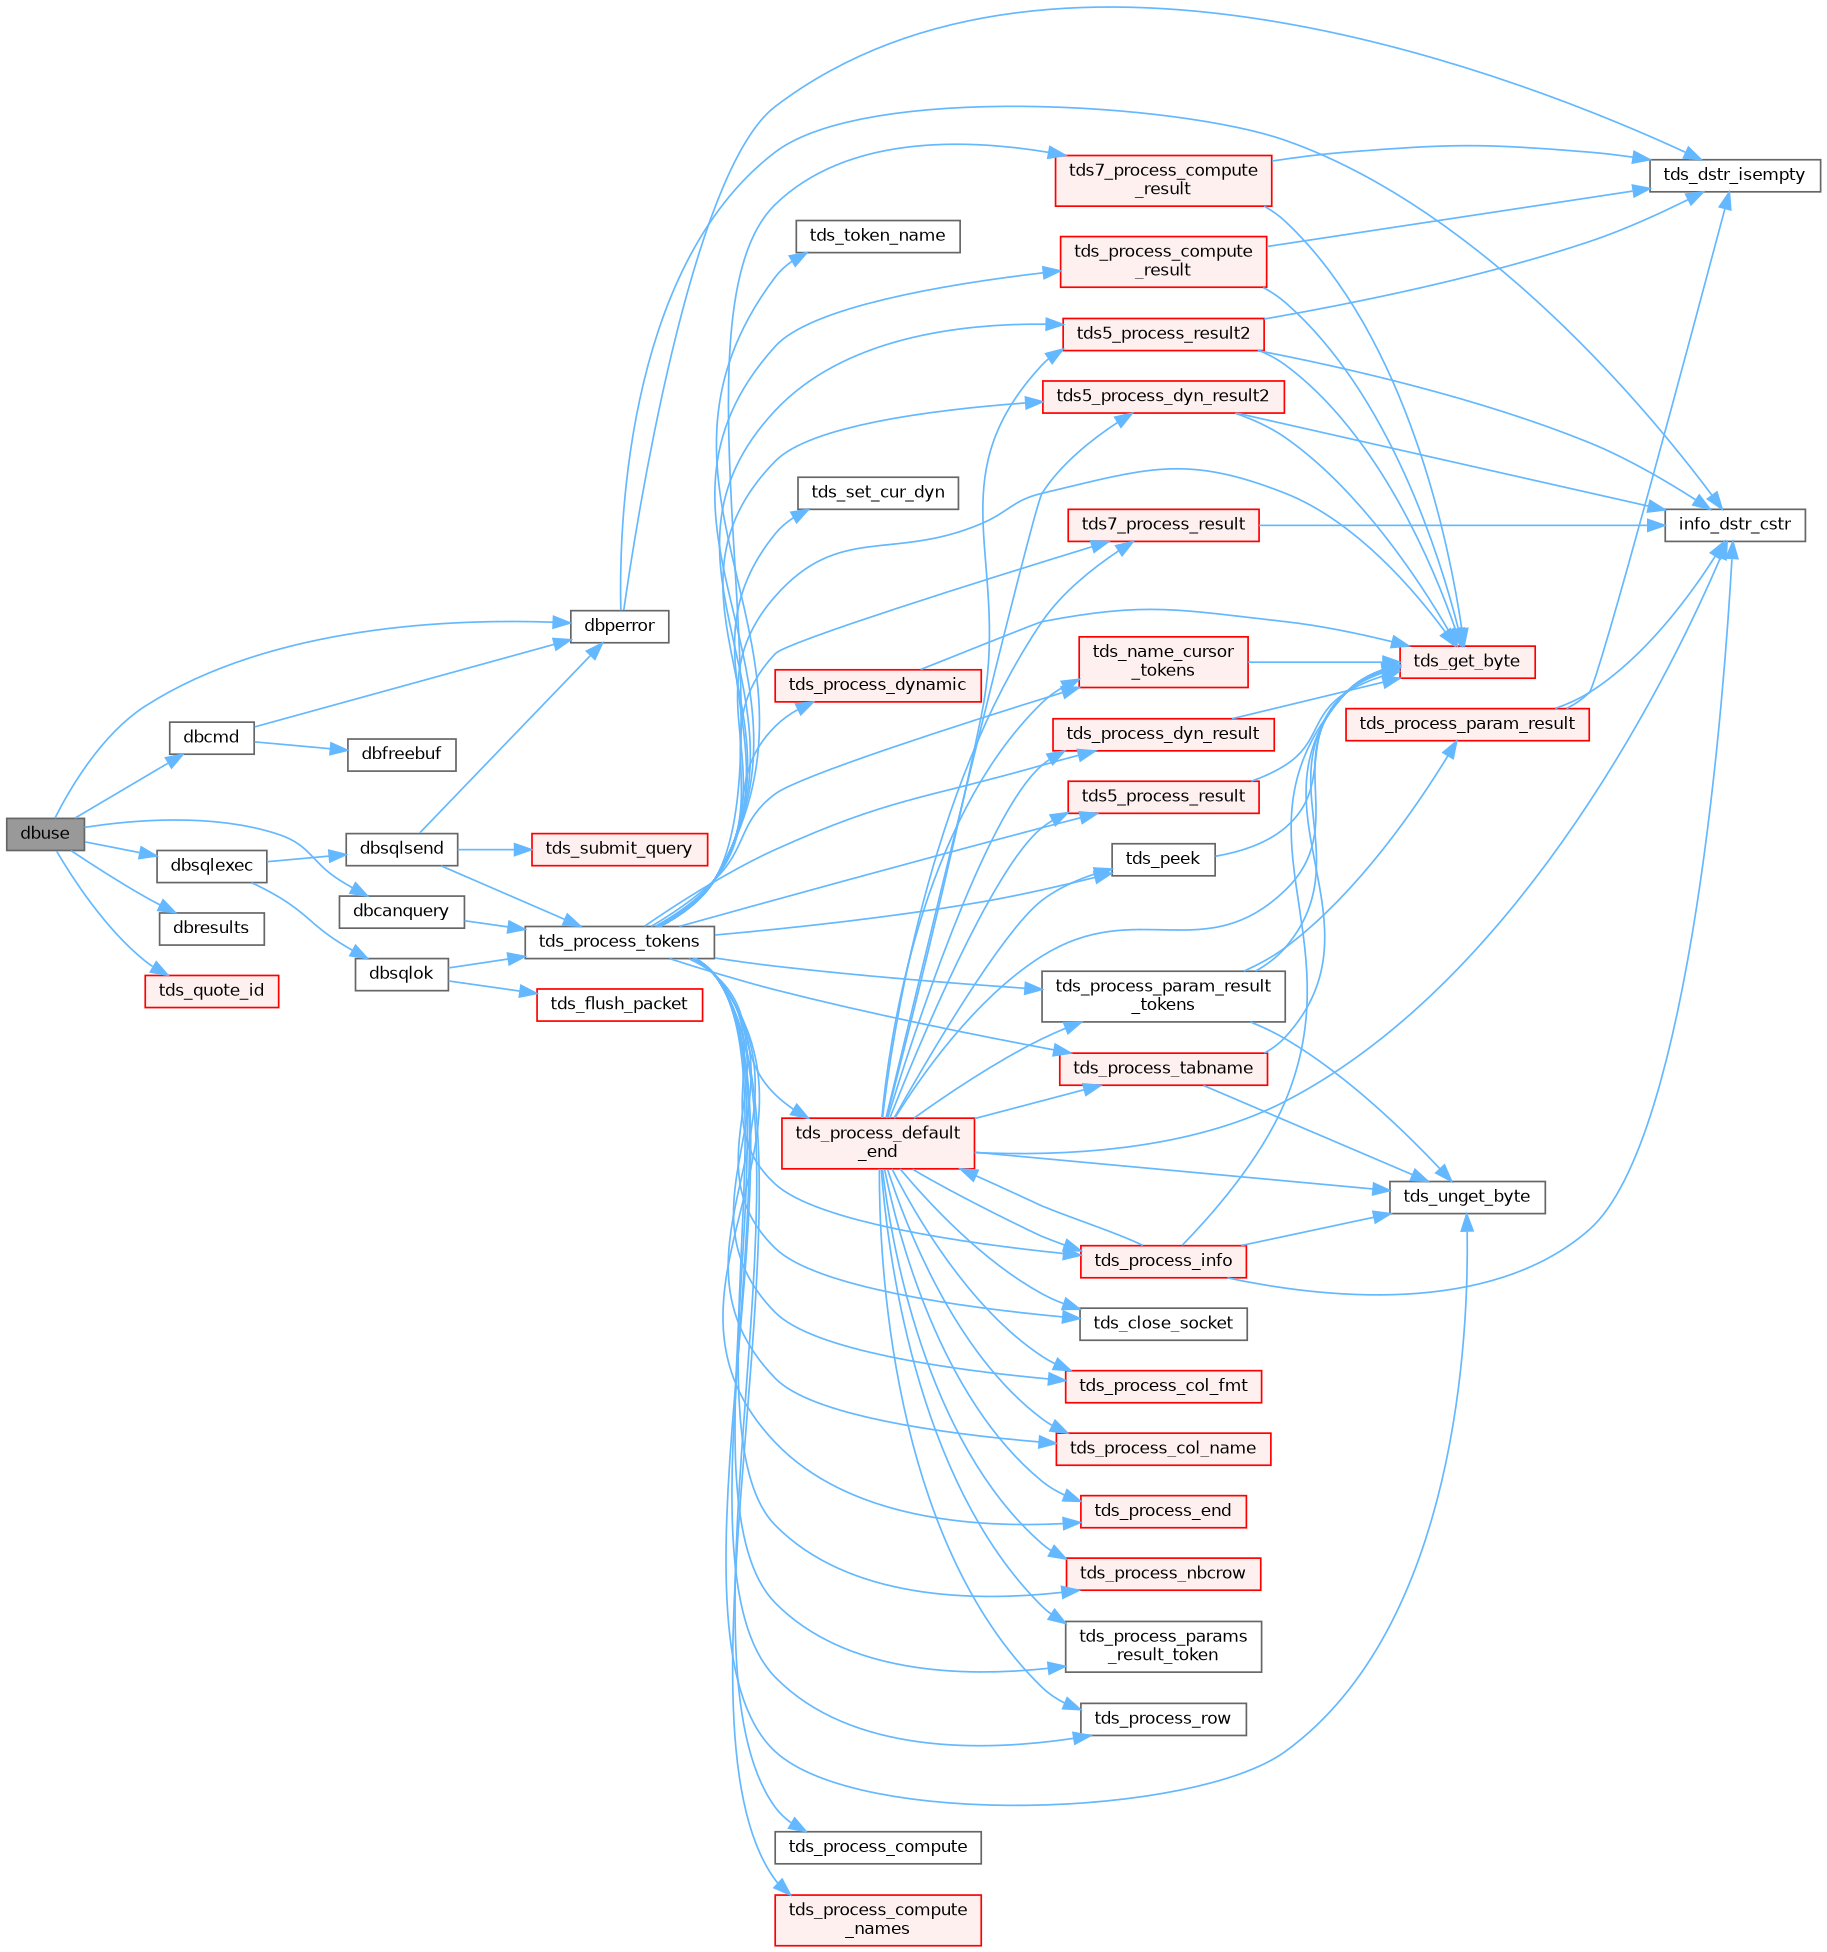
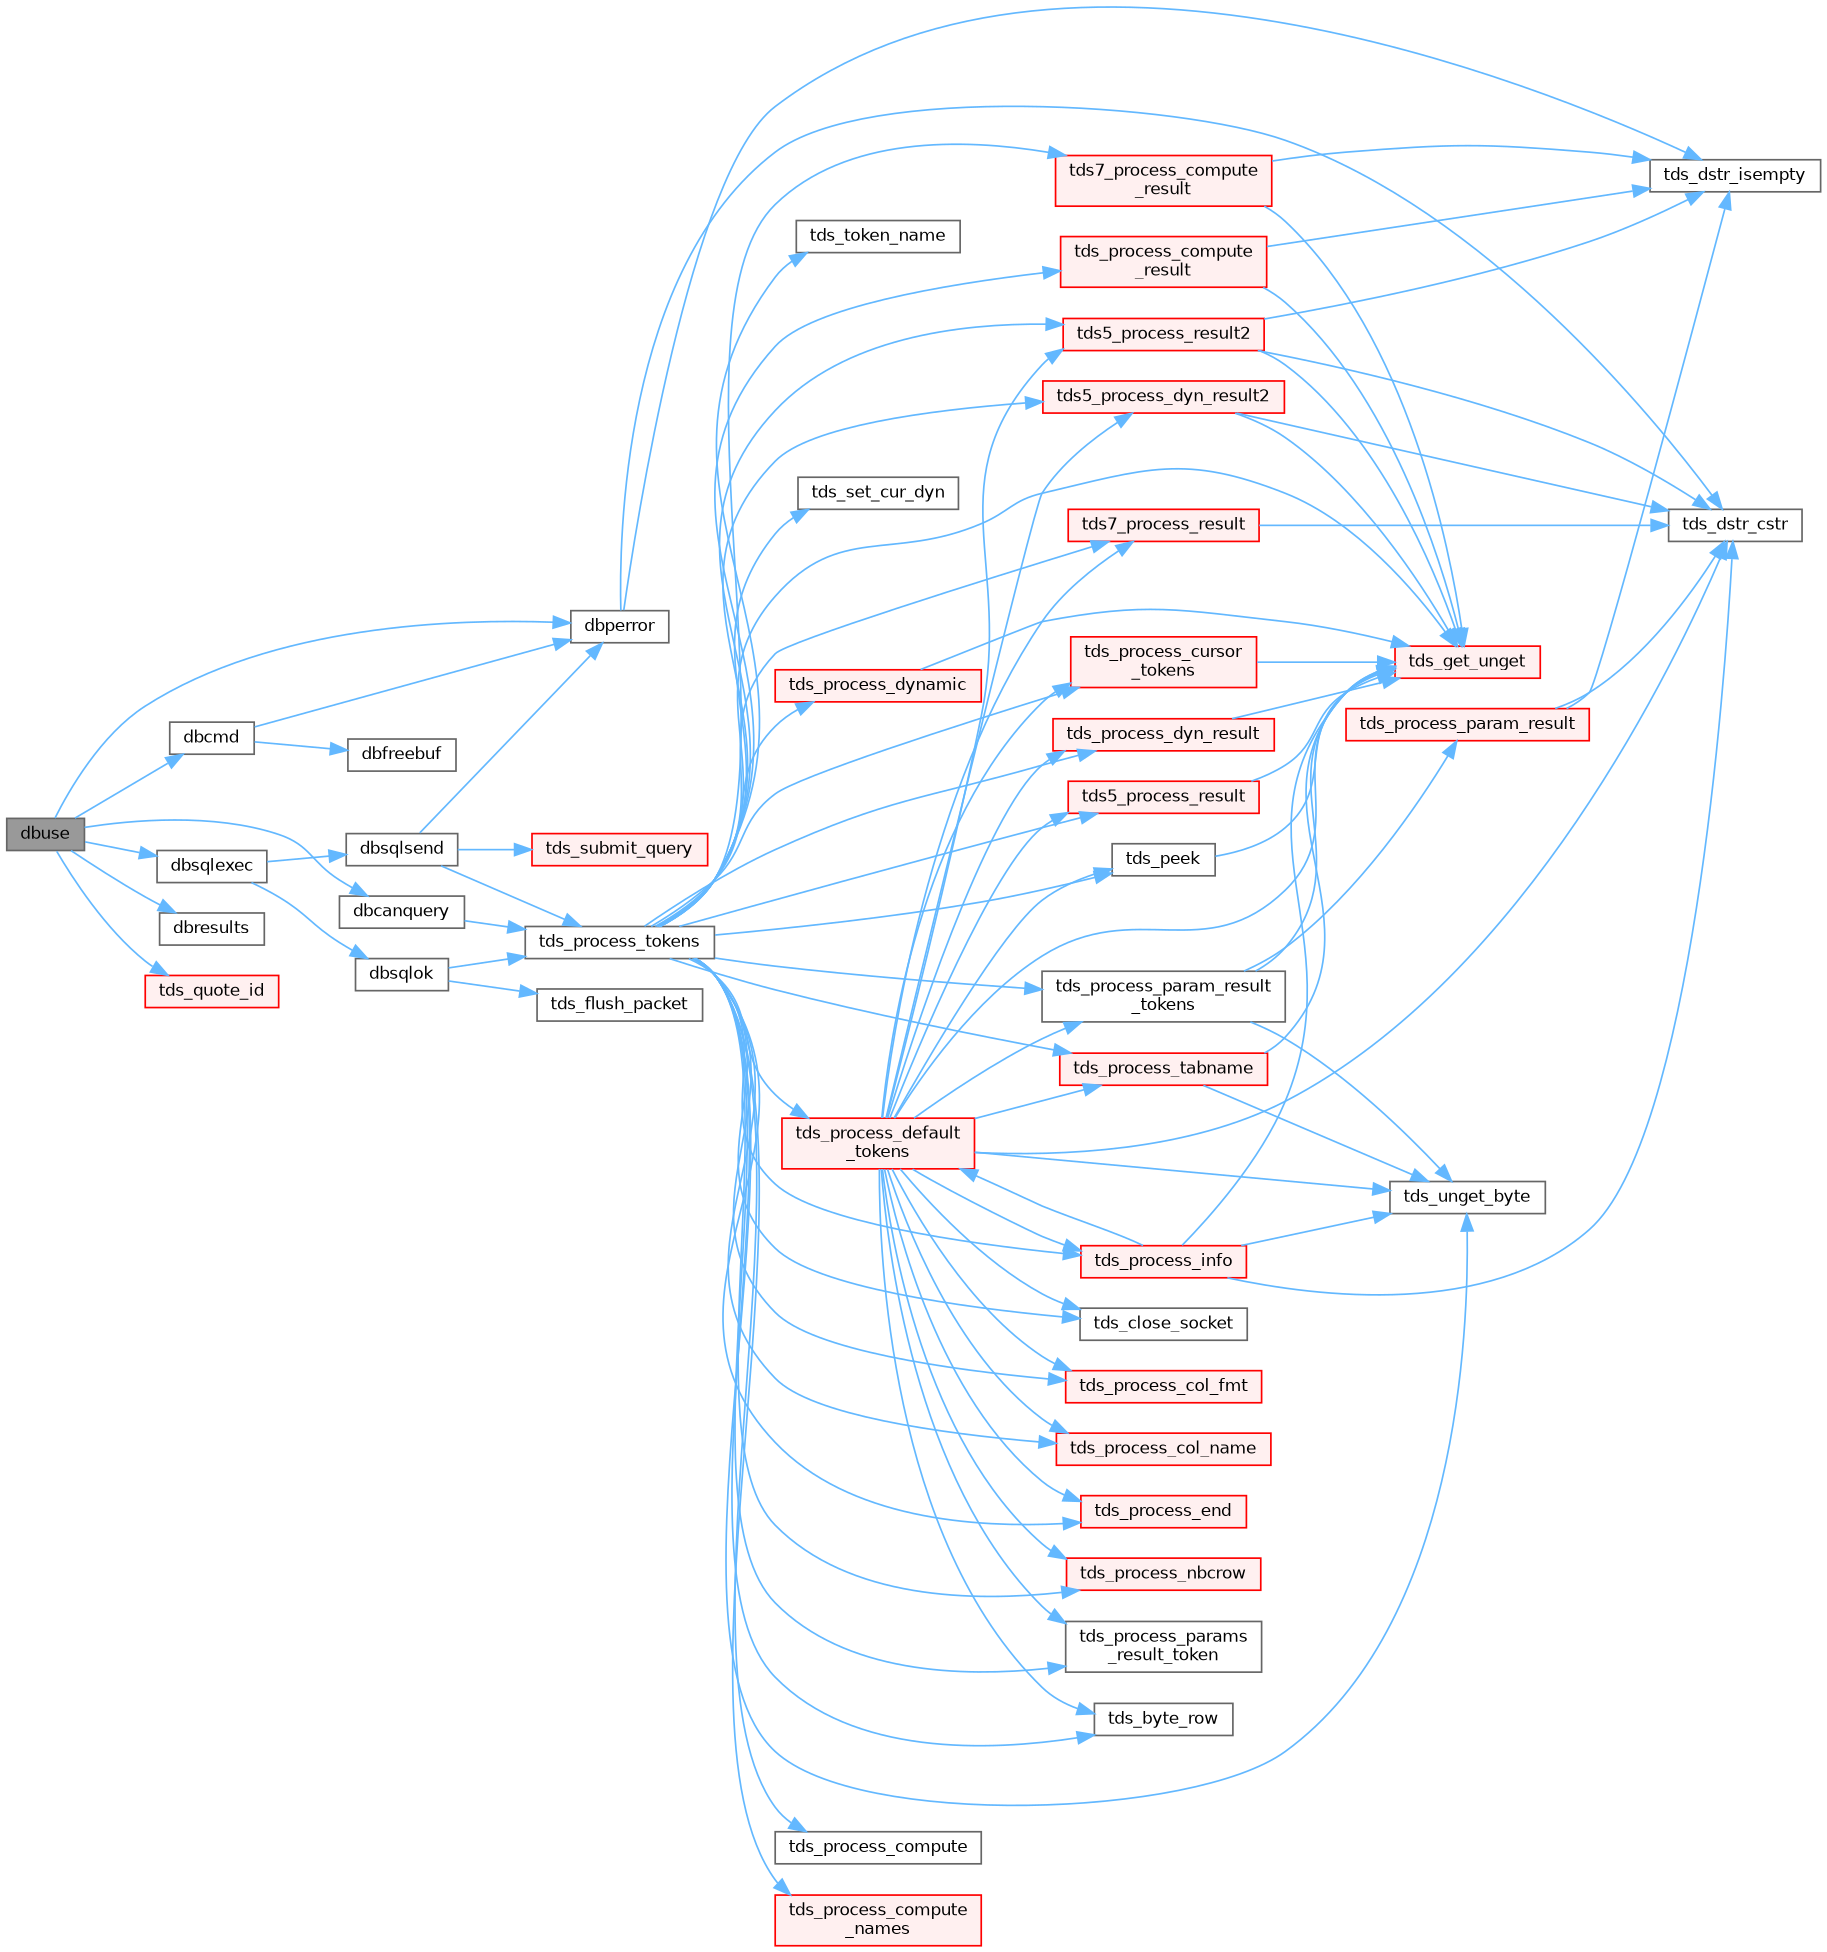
node "info_dstr_cstr": label "info_dstr_cstr" -> "tds_dstr_cstr"
node "tds_name_cursor _tokens": label "tds_name_cursor _tokens" -> "tds_process_cursor _tokens"
node "tds_get_byte": label "tds_get_byte" -> "tds_get_unget"
node "tds_flush_packet": color red -> grey40
node "tds_process_default _end": label "tds_process_default _end" -> "tds_process_default _tokens"
node "tds_process_row": label "tds_process_row" -> "tds_byte_row"
